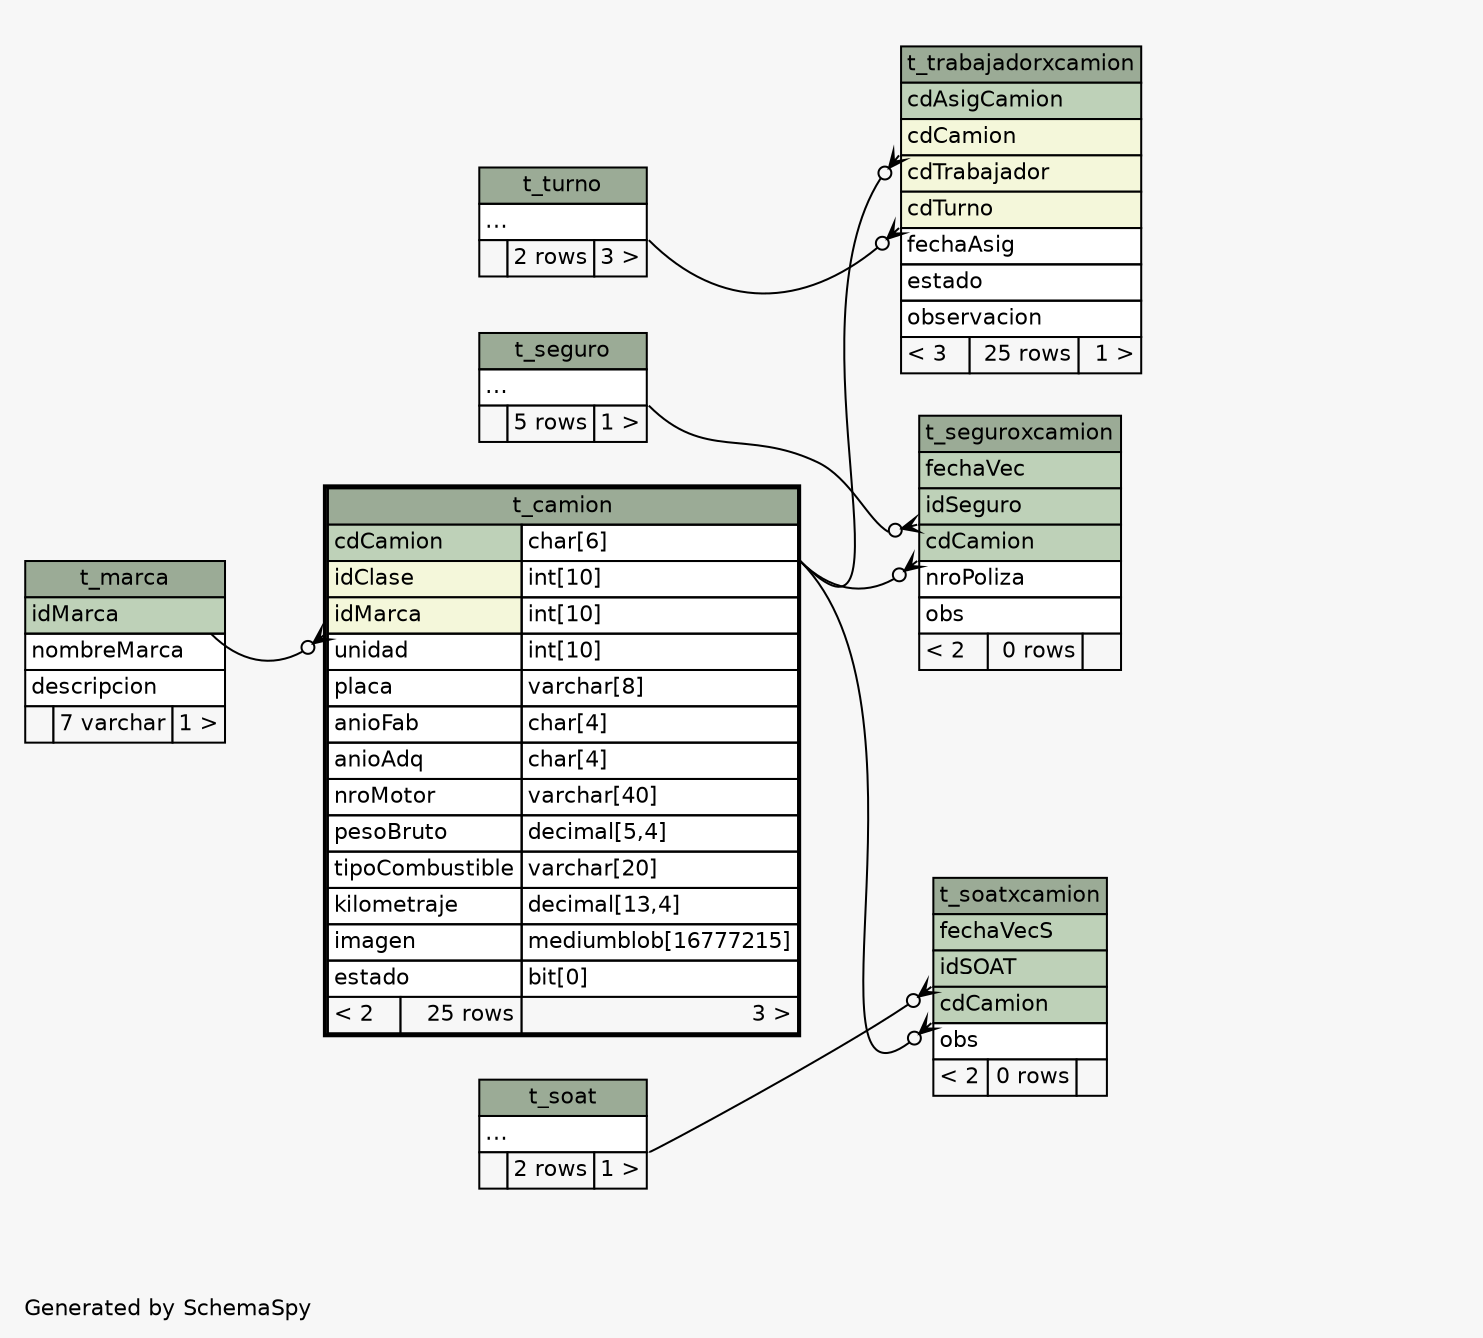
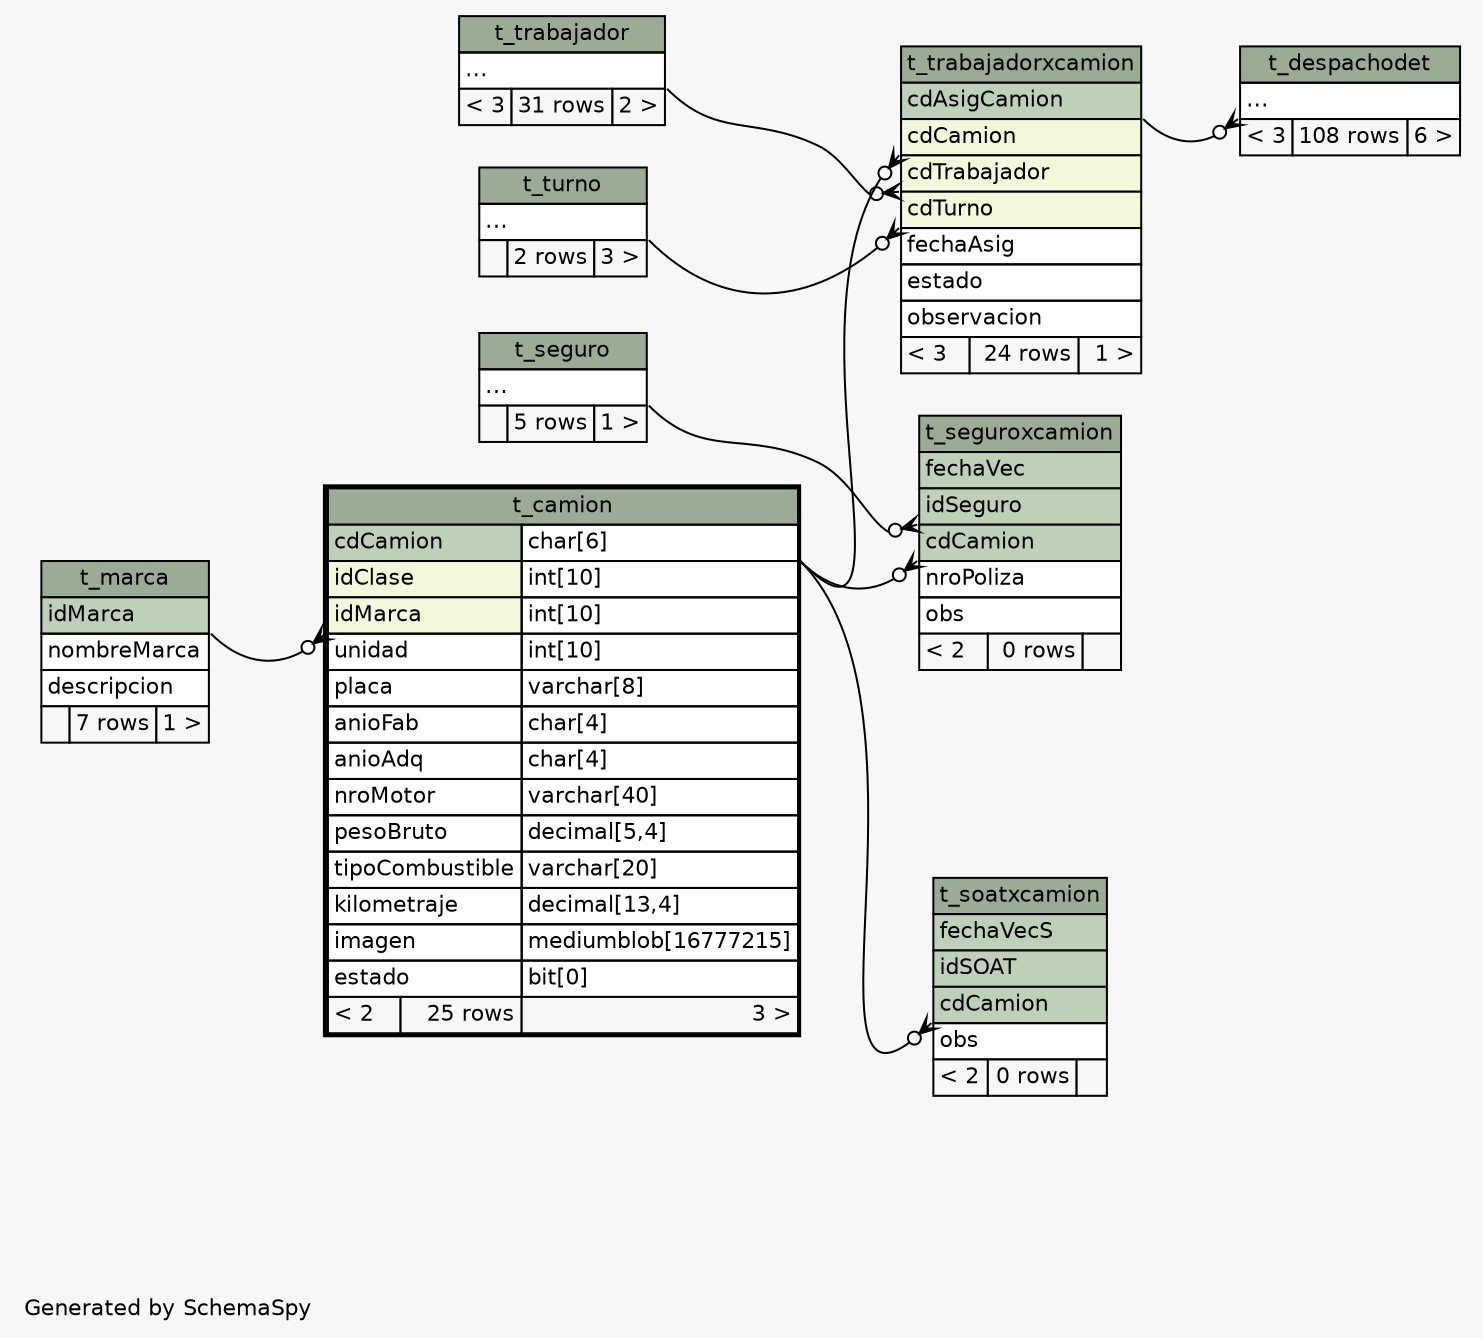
node "t_trabajador": added
node "t_despachodet": added
node "t_trabajadorxcamion": text "25 rows" -> "24 rows"
node "t_marca": text "7 varchar" -> "7 rows"
node "t_soat": removed
